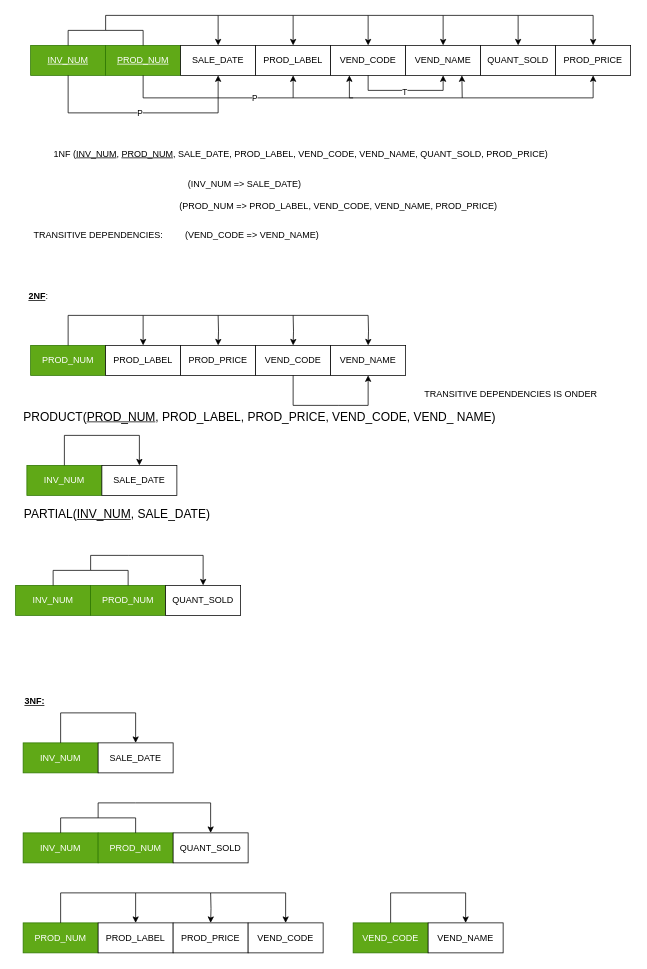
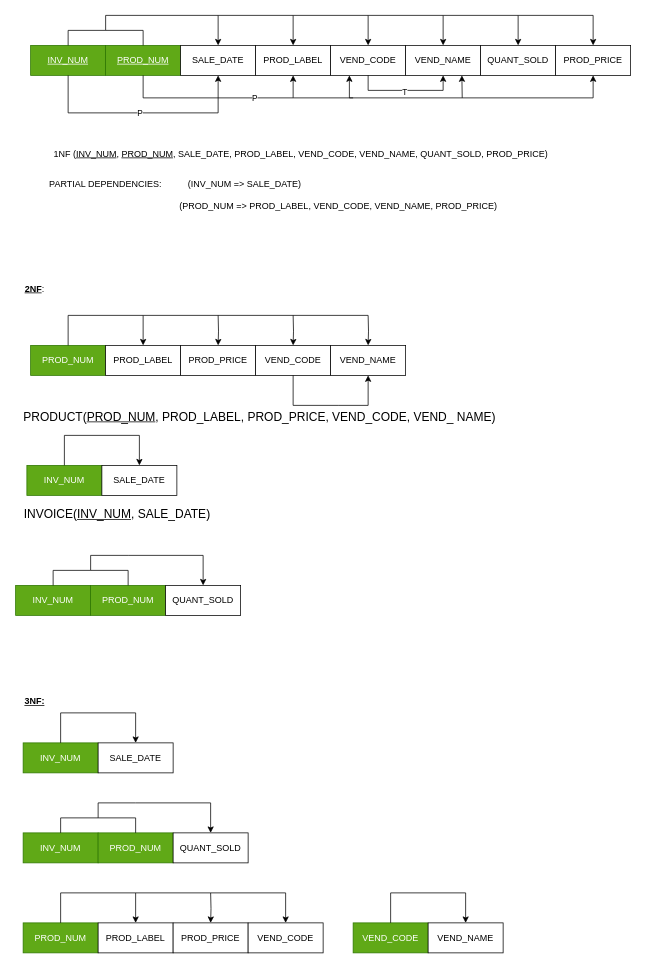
node "PARTIAL DEPENDENCIES:": added
node "TRANSITIVE DEPENDENCIES:": removed
node "(VEND_CODE => VEND_NAME)": removed
node "2NF:": moved (38, 297) -> (34, 289)
node "TRANSITIVE DEPENDENCIES IS ONDER": removed
node "PARTIAL(INV_NUM, SALE_DATE)": label "PARTIAL(INV_NUM, SALE_DATE)" -> "INVOICE(INV_NUM, SALE_DATE)"
